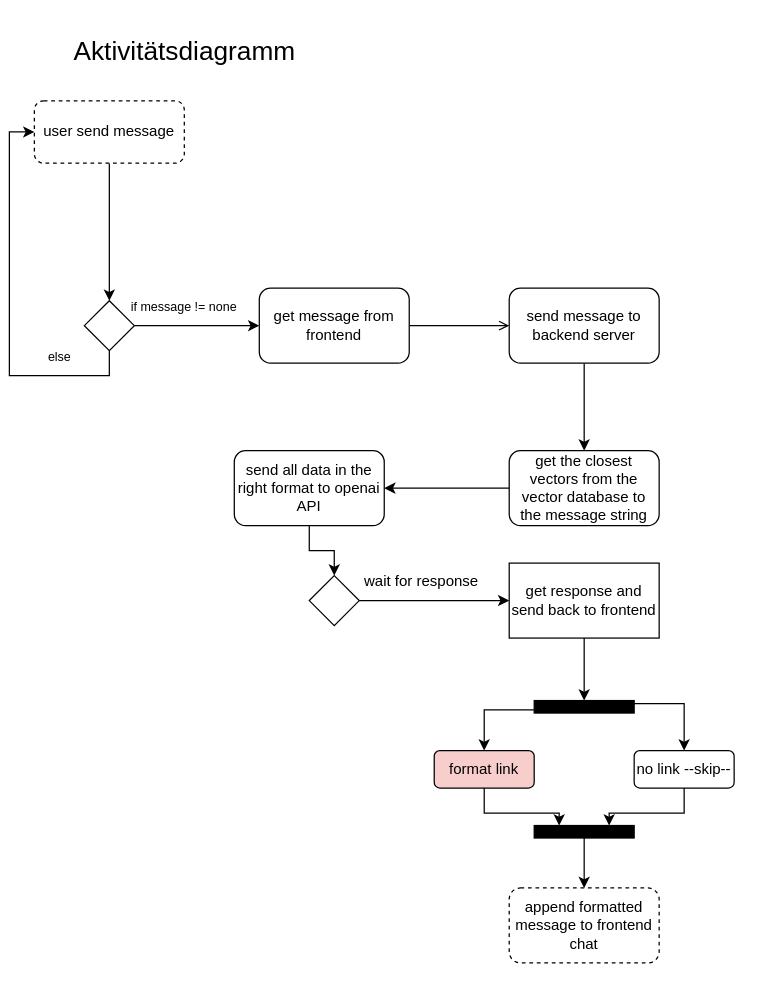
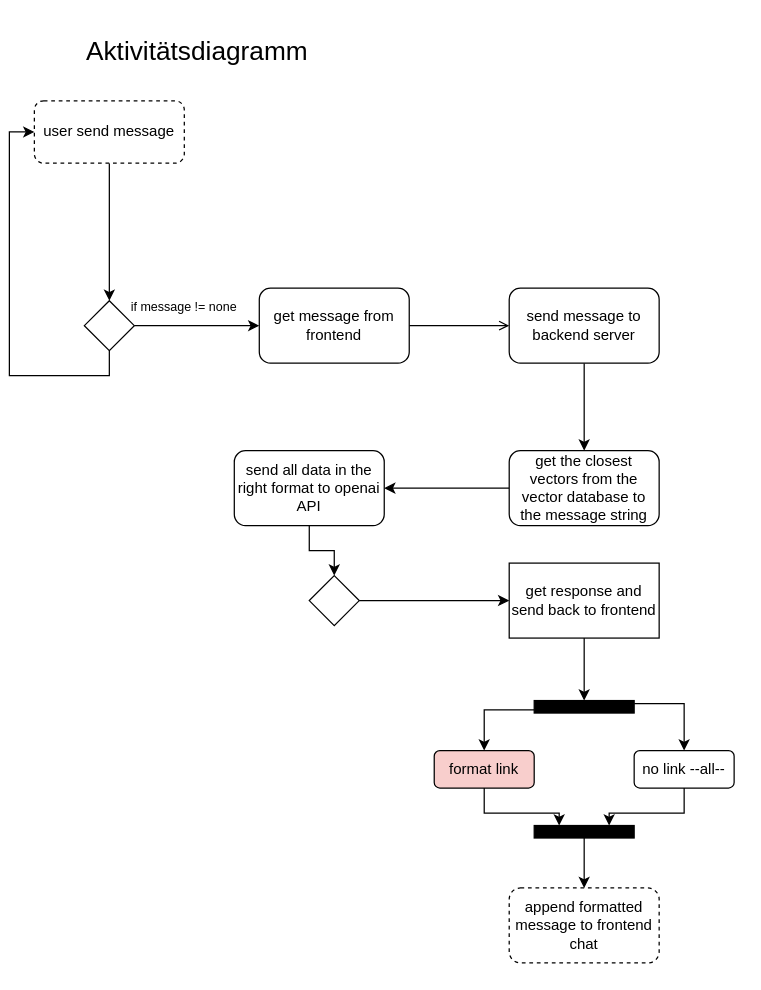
node "Aktivitätsdiagramm": moved (184, 51) -> (197, 51)
node "else": removed
node "wait for response": removed
node "no link --skip--": label "no link --skip--" -> "no link --all--"
